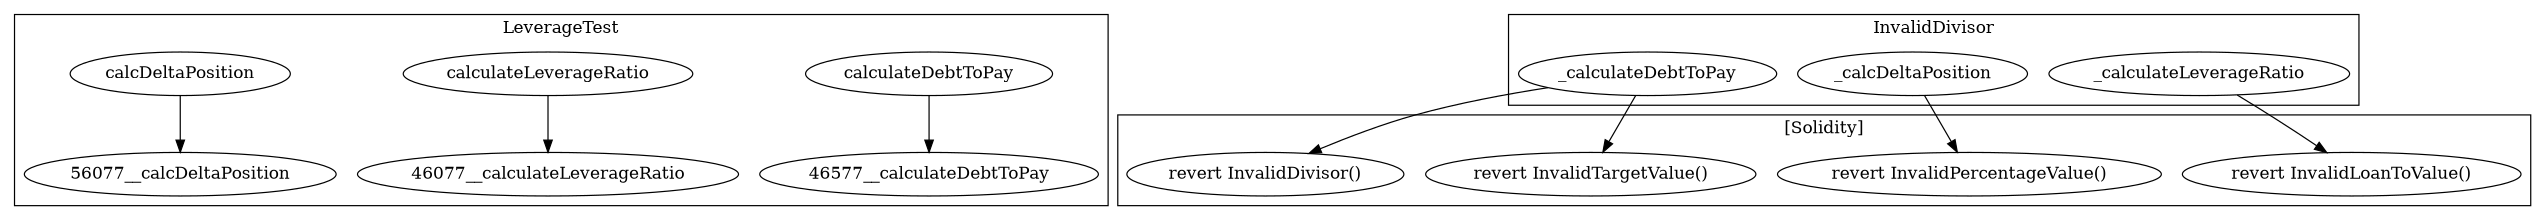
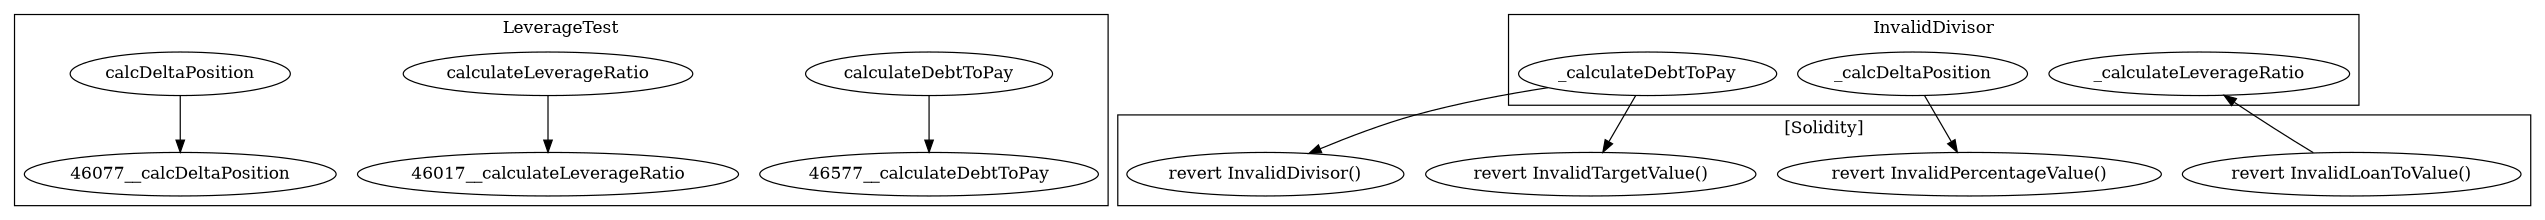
edge "_calculateLeverageRatio" -> "revert InvalidLoanToValue()": reversed
node "56077__calcDeltaPosition": label "56077__calcDeltaPosition" -> "46077__calcDeltaPosition"
node "46077__calculateLeverageRatio": label "46077__calculateLeverageRatio" -> "46017__calculateLeverageRatio"
